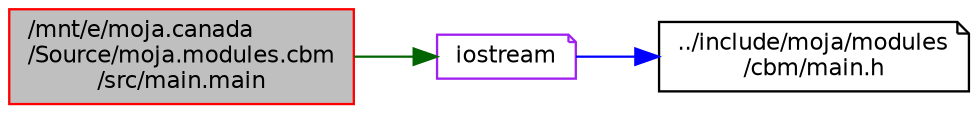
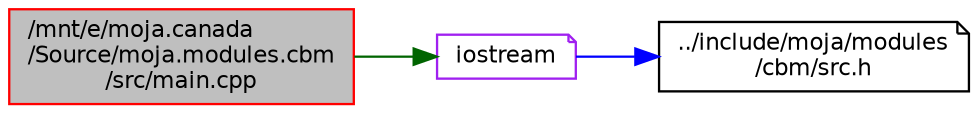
node "/mnt/e/moja.canada /Source/moja.modules.cbm /src/main.main": label "/mnt/e/moja.canada /Source/moja.modules.cbm /src/main.main" -> "/mnt/e/moja.canada /Source/moja.modules.cbm /src/main.cpp"
node "../include/moja/modules /cbm/main.h": label "../include/moja/modules /cbm/main.h" -> "../include/moja/modules /cbm/src.h"
